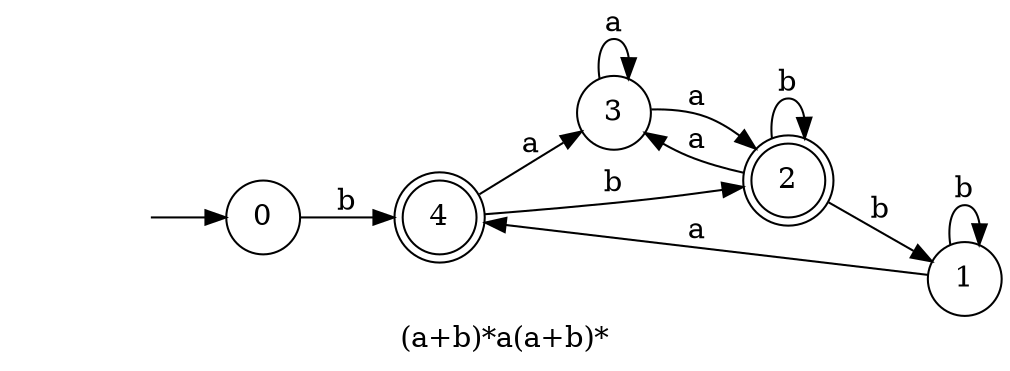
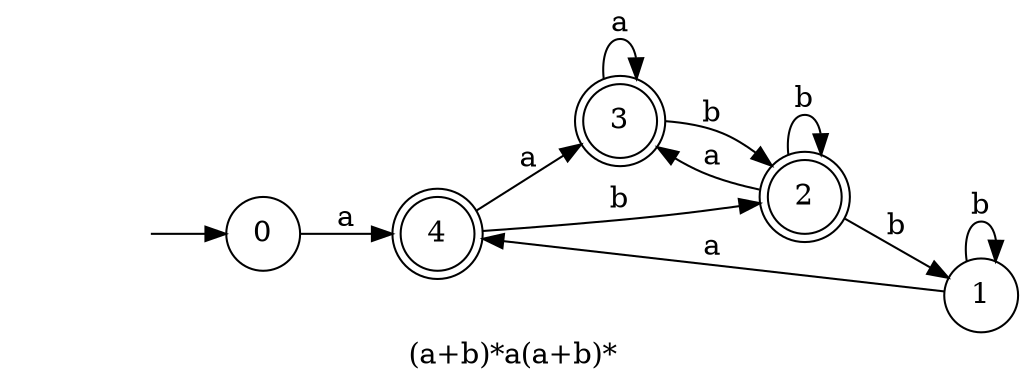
edge "3" -> "2": label "a" -> "b"
node "3": shape circle -> doublecircle
edge "0" -> "4": label "b" -> "a"
